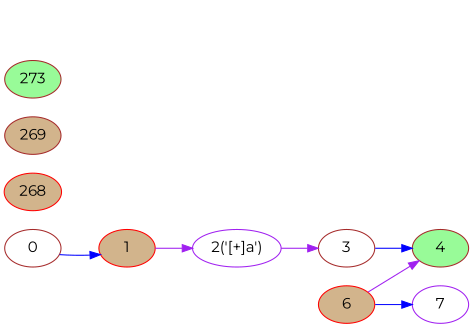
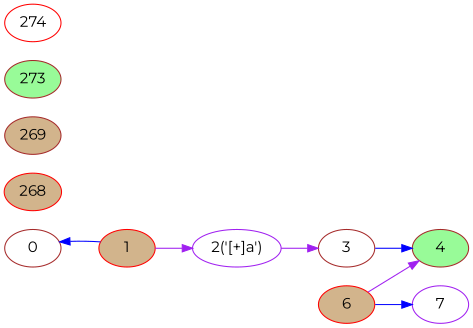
node "274": added
edge "0" -> "1": reversed
